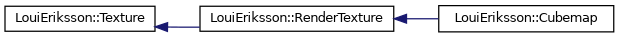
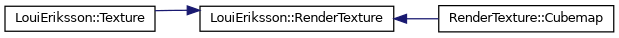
node "LouiEriksson::Cubemap": label "LouiEriksson::Cubemap" -> "RenderTexture::Cubemap"
edge "LouiEriksson::RenderTexture" -> "LouiEriksson::Texture": reversed
